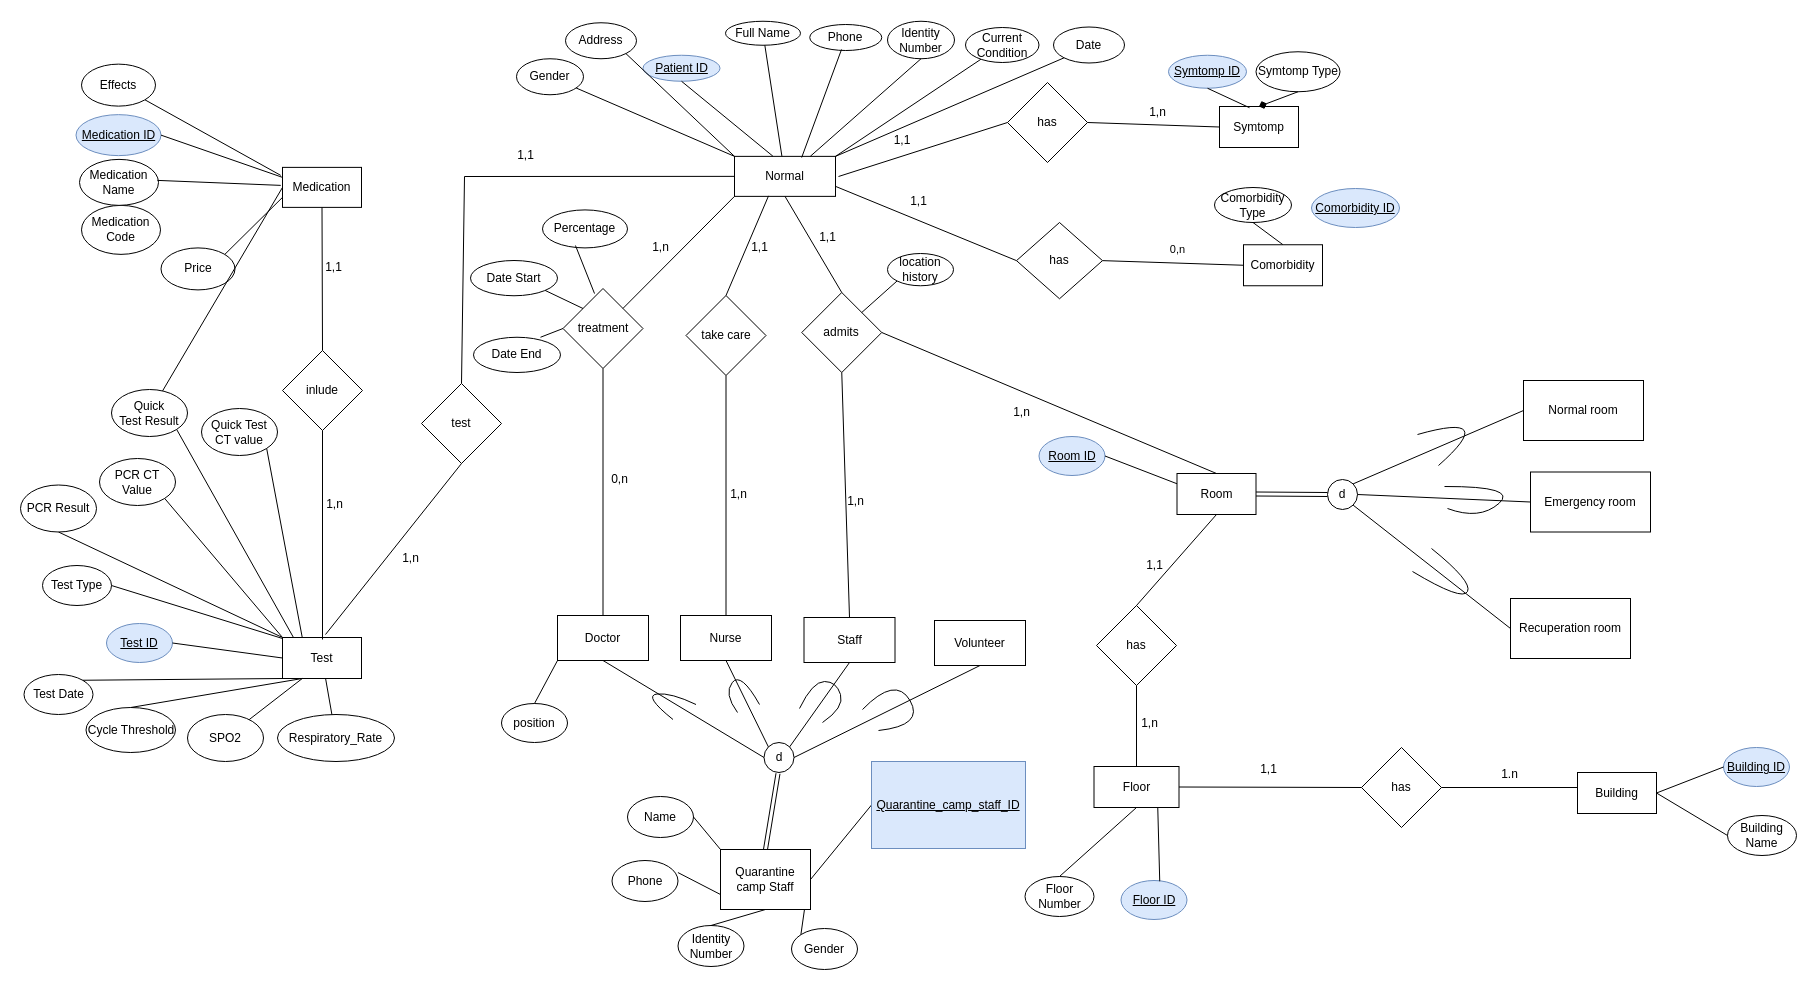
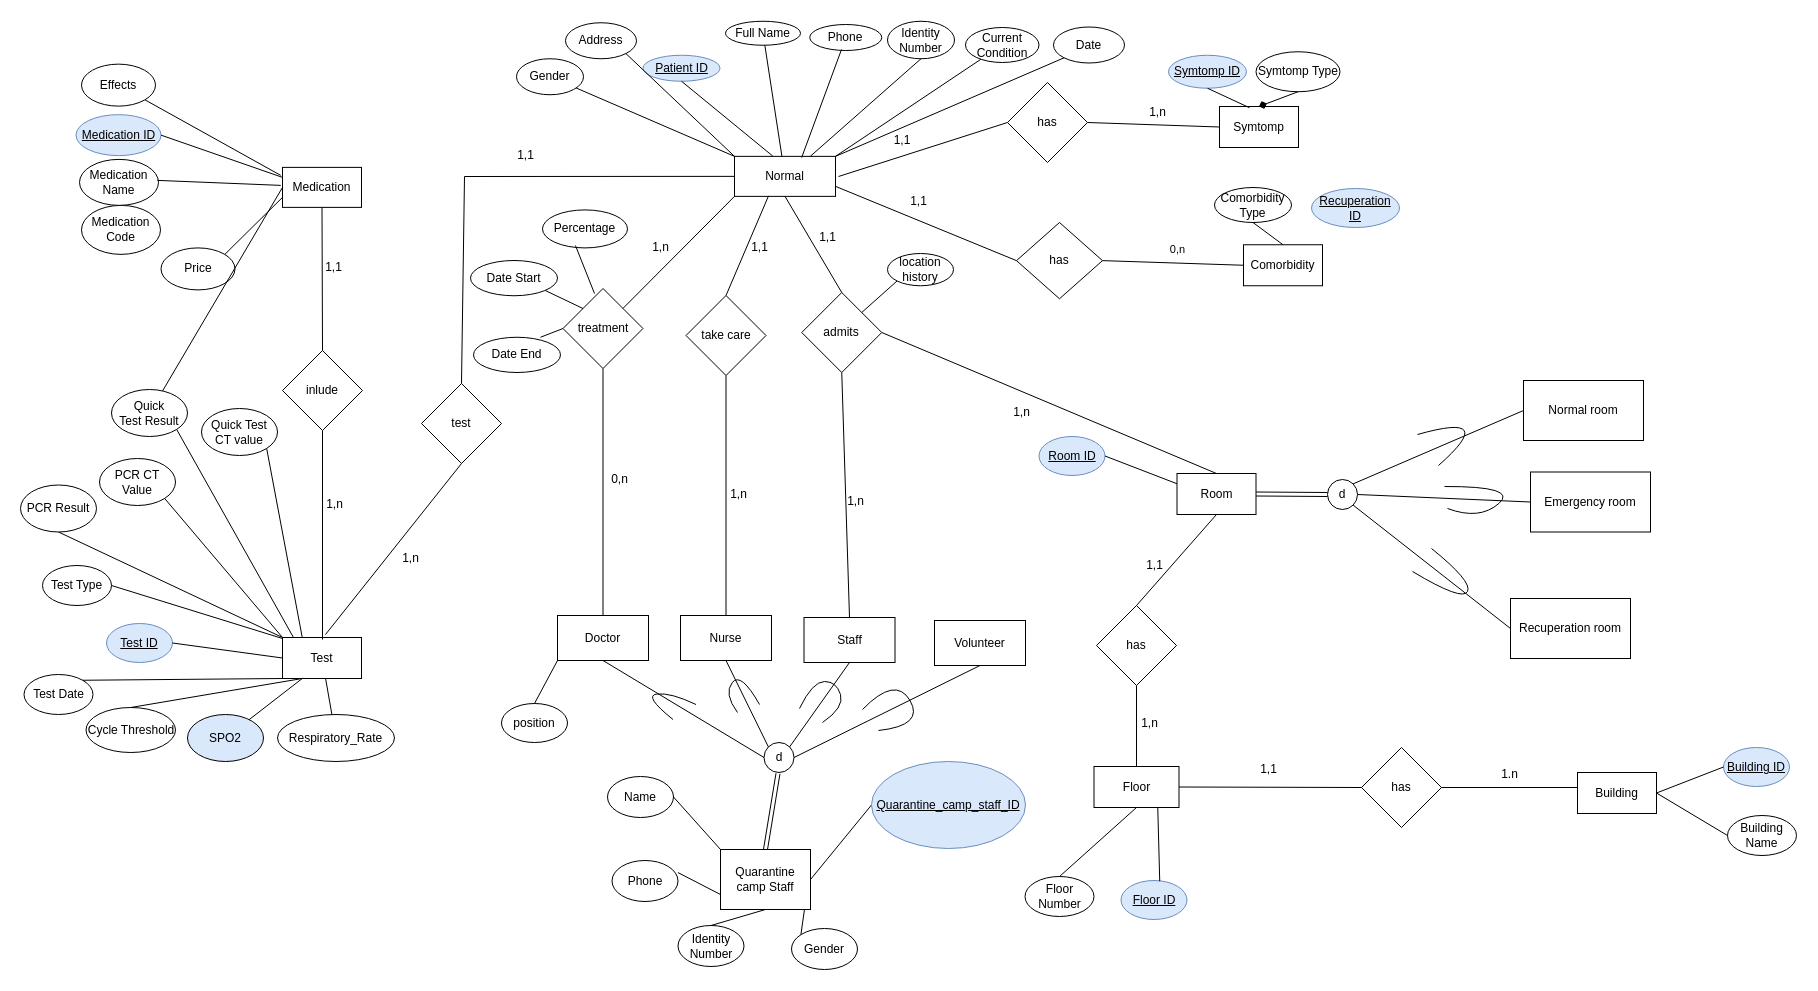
node "Comorbidity ID": label "Comorbidity ID" -> "Recuperation ID"
node "SPO2": fillcolor #ffffff -> #dae8fc
node "Quarantine_camp_staff_ID": shape rectangle -> ellipse
node "Name": moved (661, 817) -> (641, 797)
